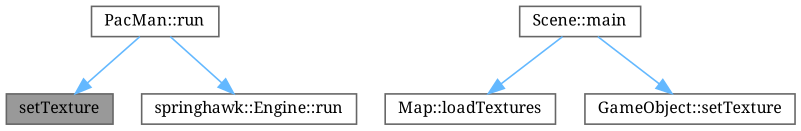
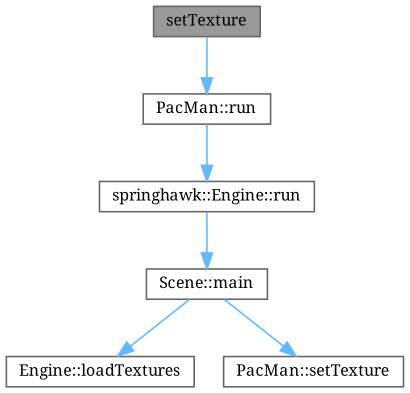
edge "PacMan::run" -> "setTexture": reversed
node "Map::loadTextures": label "Map::loadTextures" -> "Engine::loadTextures"
node "GameObject::setTexture": label "GameObject::setTexture" -> "PacMan::setTexture"
edge "springhawk::Engine::run" -> "Scene::main": added
